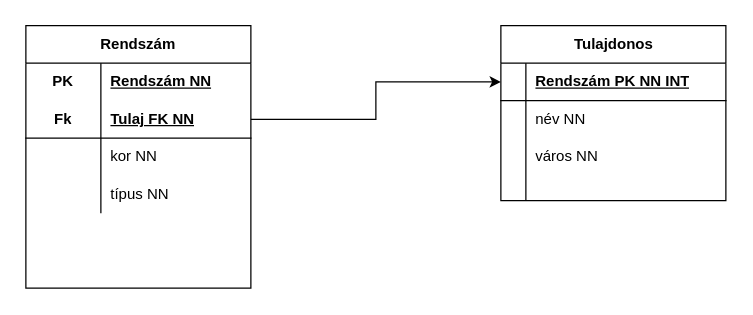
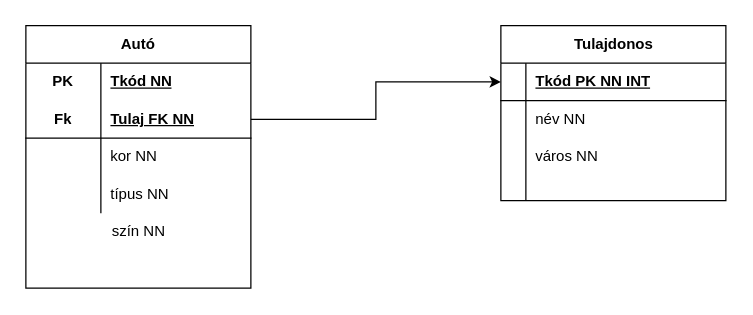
node "Rendszám": label "Rendszám" -> "Autó"
node "Rendszám NN": label "Rendszám NN" -> "Tkód NN"
node "Rendszám PK NN INT": label "Rendszám PK NN INT" -> "Tkód PK NN INT"
node "szín NN": added
